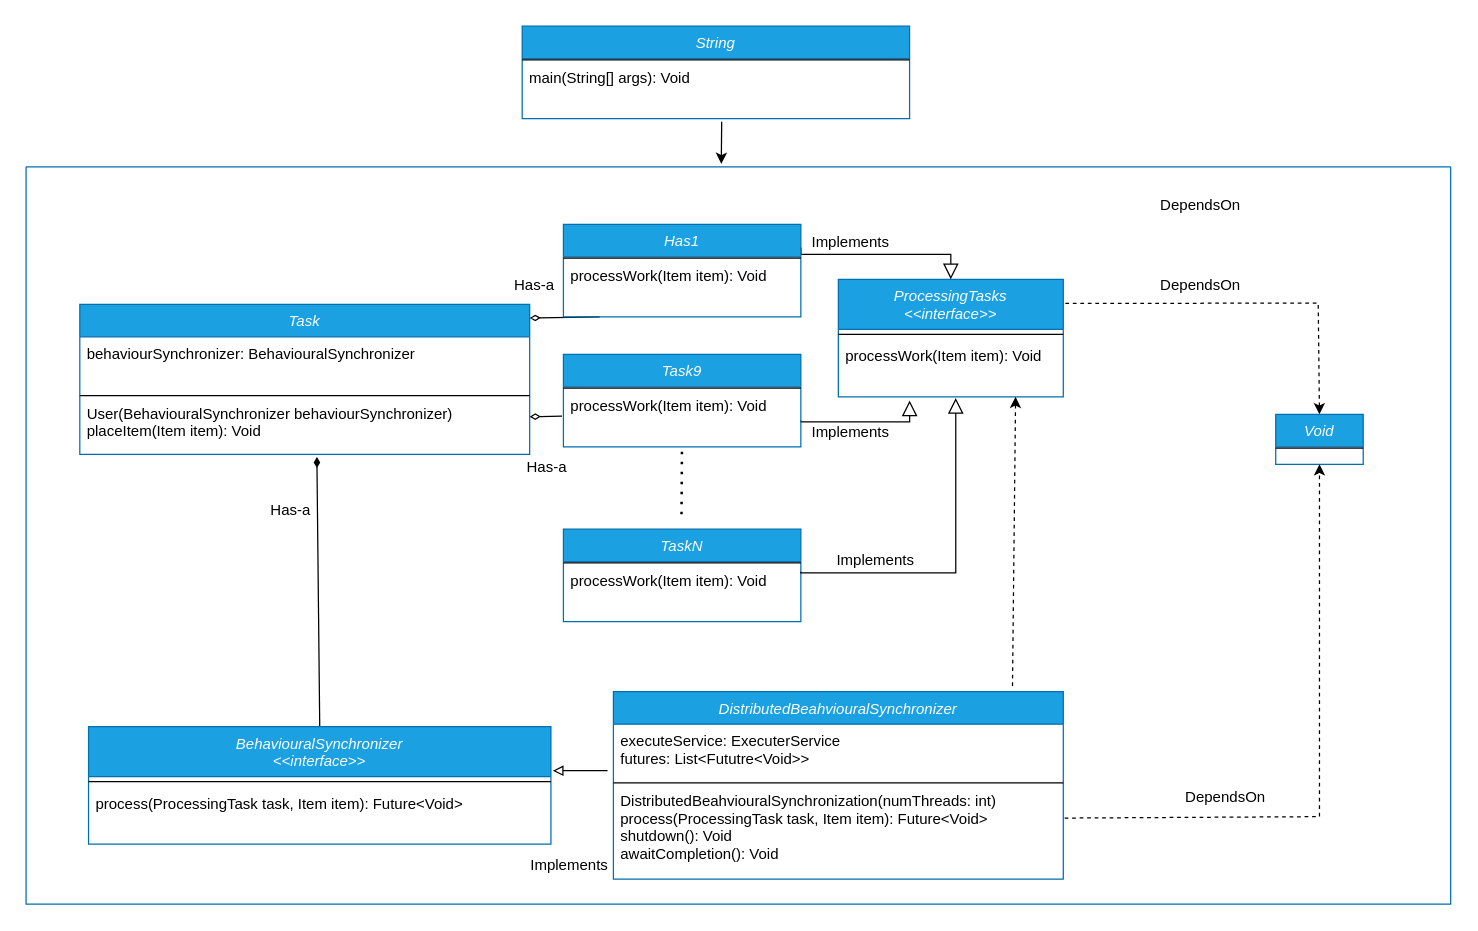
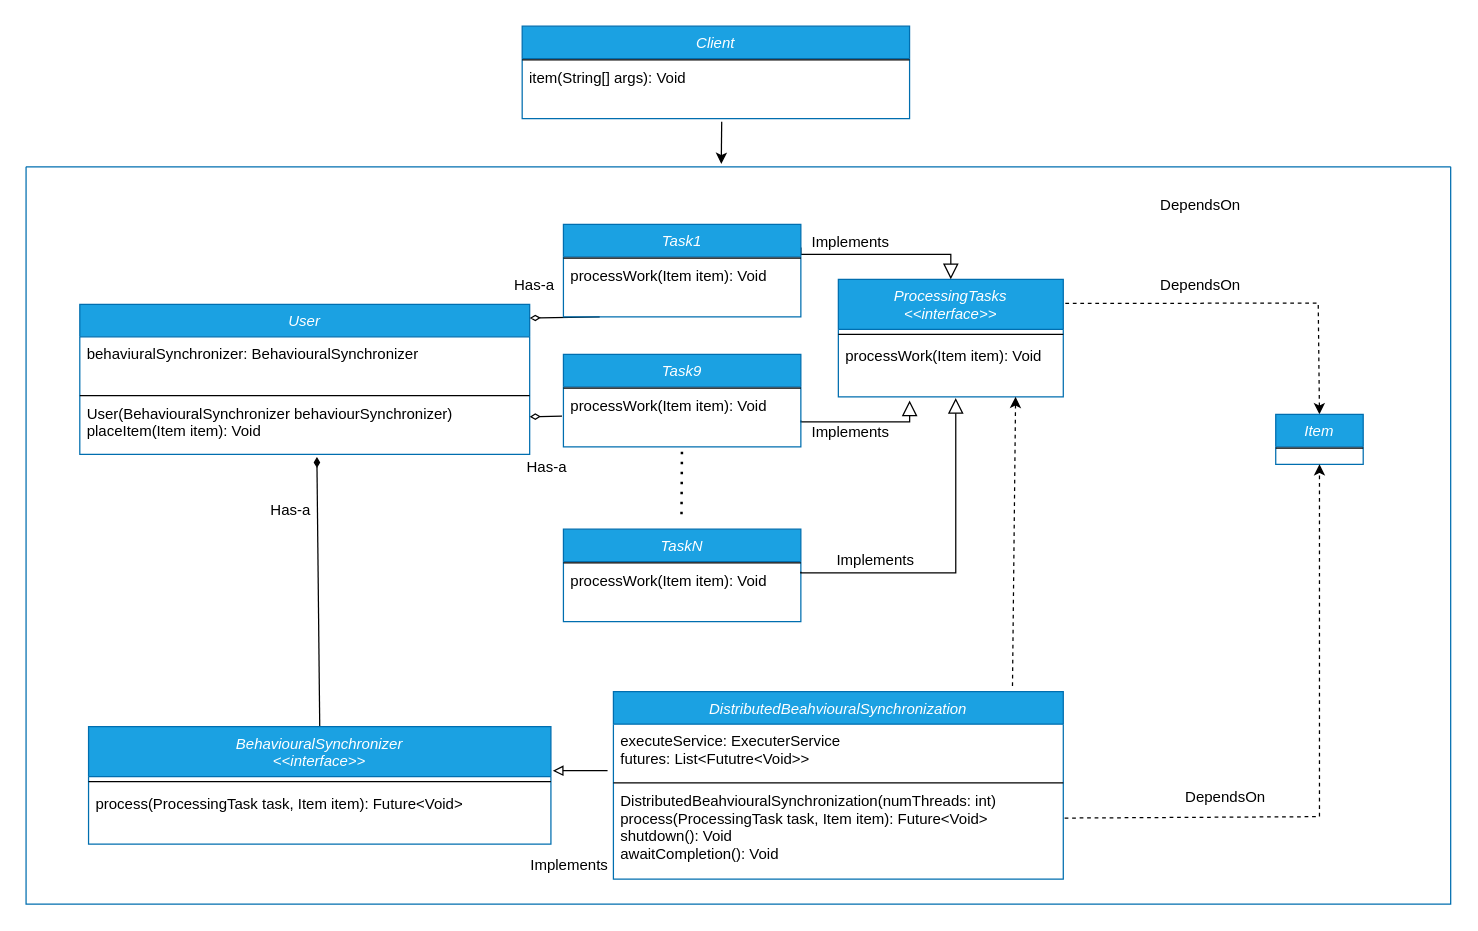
node "String": label "String" -> "Client"
node "main(String[] args): Void": label "main(String[] args): Void" -> "item(String[] args): Void"
node "Has1": label "Has1" -> "Task1"
node "Task": label "Task" -> "User"
node "behaviourSynchronizer: BehaviouralSynchronizer": label "behaviourSynchronizer: BehaviouralSynchronizer" -> "behaviuralSynchronizer: BehaviouralSynchronizer"
node "Void": label "Void" -> "Item"
node "DistributedBeahviouralSynchronizer": label "DistributedBeahviouralSynchronizer" -> "DistributedBeahviouralSynchronization"
